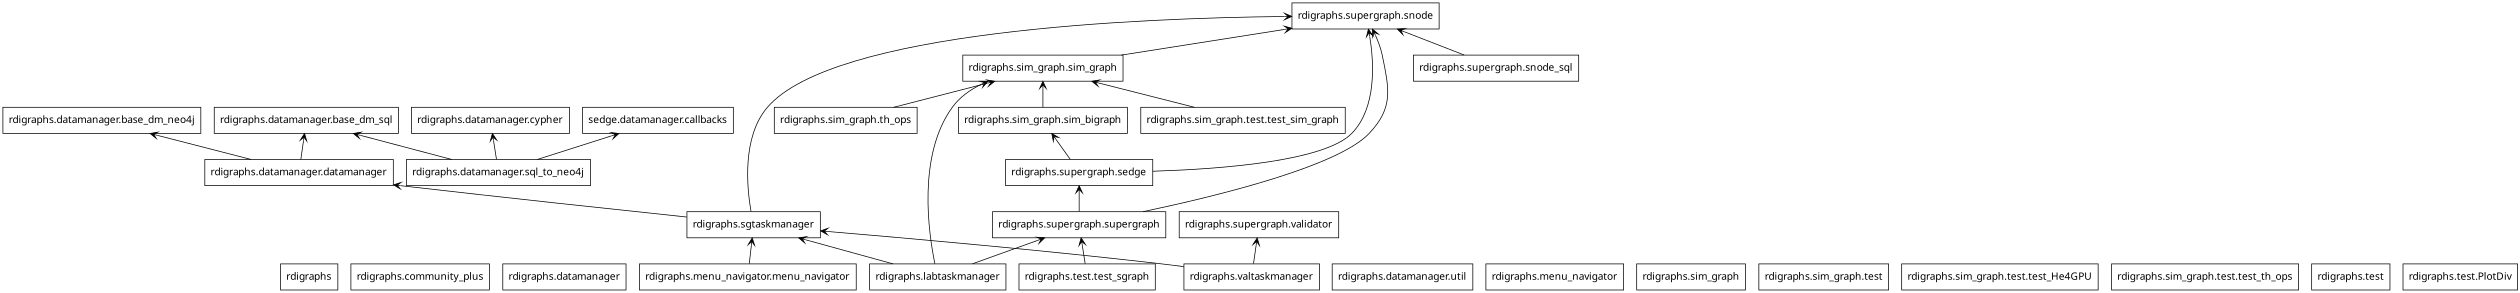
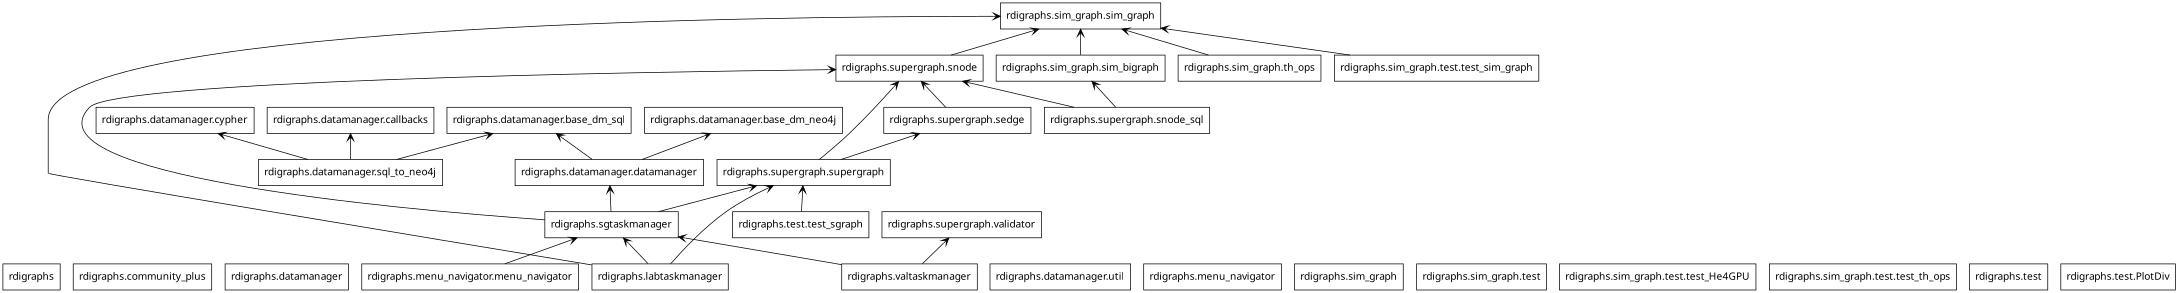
edge "rdigraphs.sim_graph.sim_graph" -> "rdigraphs.supergraph.snode": reversed
node "sedge.datamanager.callbacks": label "sedge.datamanager.callbacks" -> "rdigraphs.datamanager.callbacks"
edge "rdigraphs.supergraph.sedge" -> "rdigraphs.sim_graph.sim_bigraph": now "rdigraphs.supergraph.snode_sql" -> "rdigraphs.sim_graph.sim_bigraph"
edge "rdigraphs.sgtaskmanager" -> "rdigraphs.supergraph.supergraph": added
